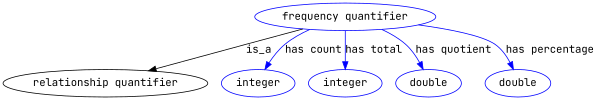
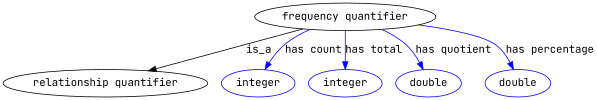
node "frequency quantifier": color blue -> black
